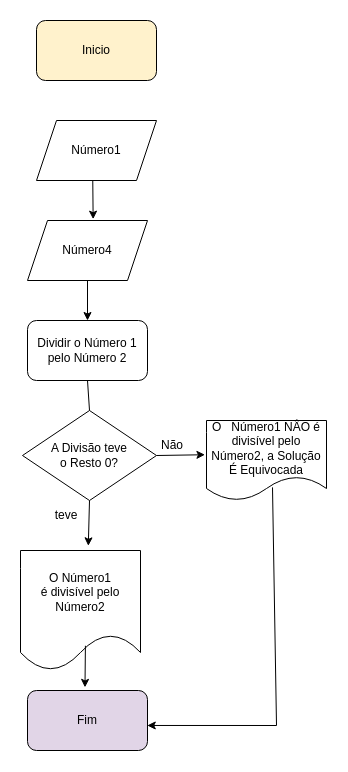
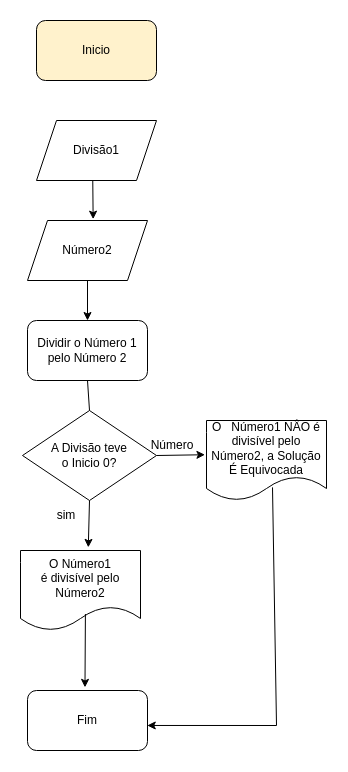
node "Número1": label "Número1" -> "Divisão1"
node "Número4": label "Número4" -> "Número2"
node "Não": label "Não" -> "Número"
node "A Divisão teve o Resto 0?": label "A Divisão teve o Resto 0?" -> "A Divisão teve o Inicio 0?"
node "teve": label "teve" -> "sim"
node "O Número1 é divisível pelo Número2": size 120x120 -> 120x80
node "Fim": fillcolor #e1d5e7 -> #ffffff
